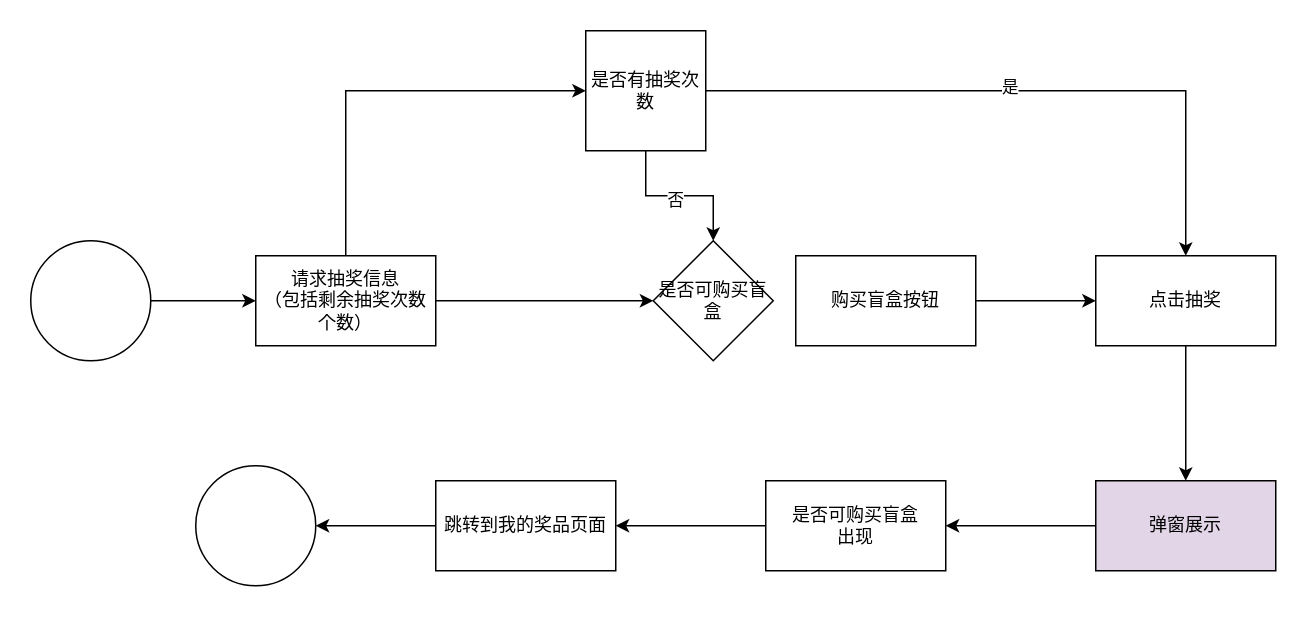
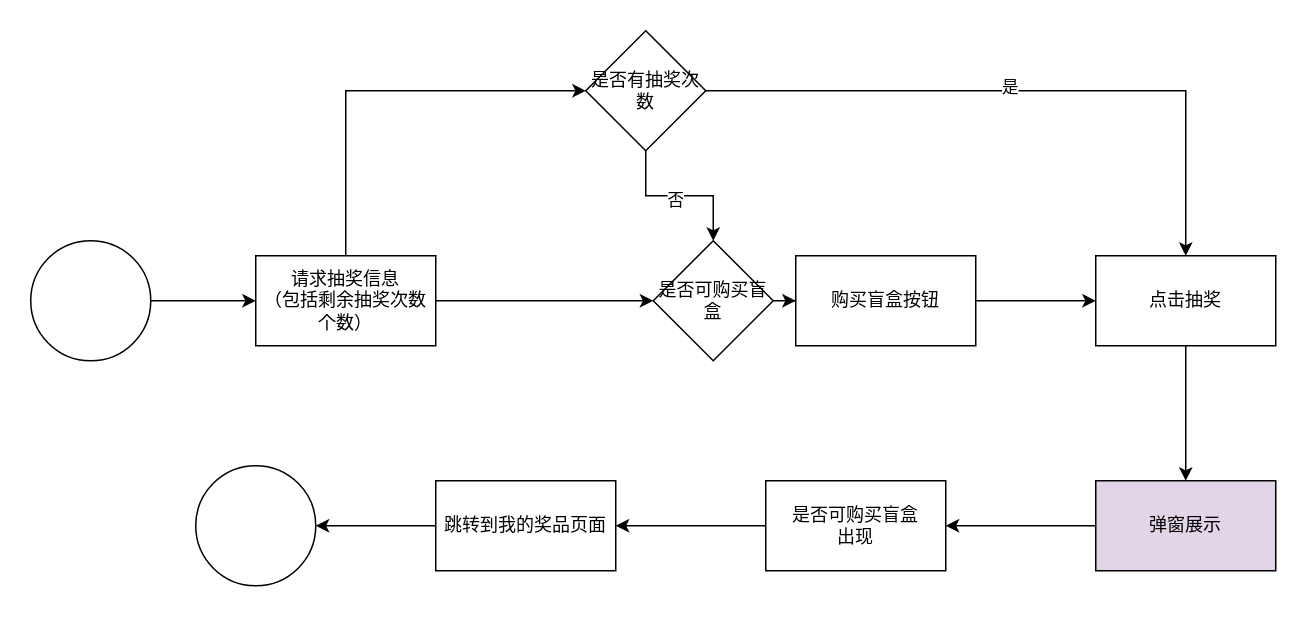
node "是否有抽奖次数": shape rectangle -> diamond
edge "是否可购买盲盒" -> "购买盲盒按钮": added, label "是"
